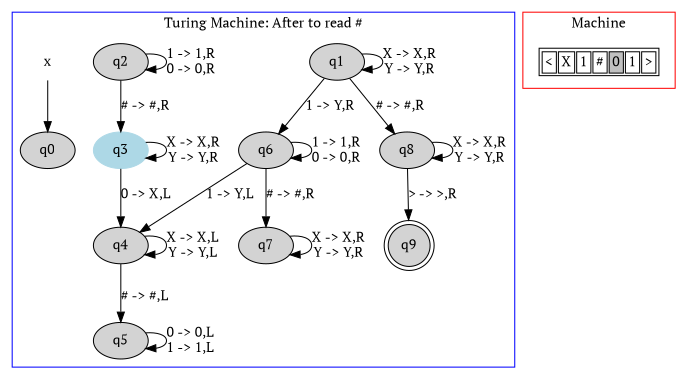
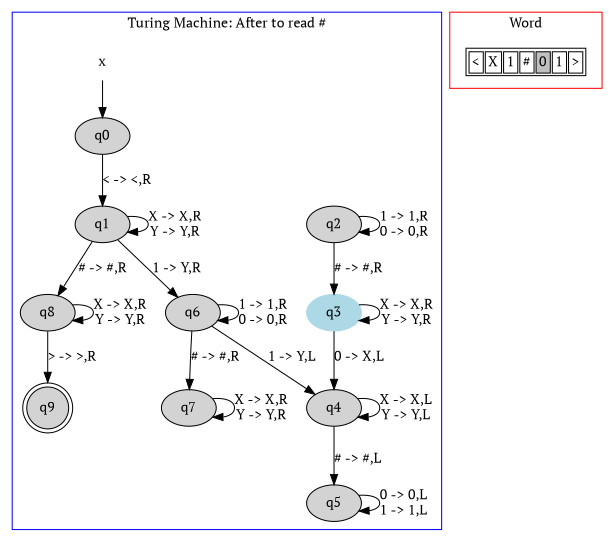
cluster "Machine": label "Machine" -> "Word"
edge "q0" -> "q1": added, label "< -> <,R"
